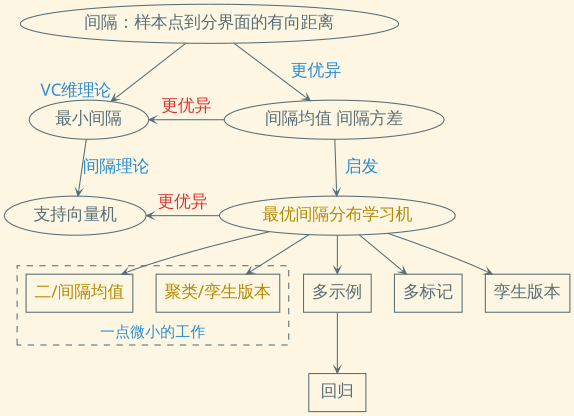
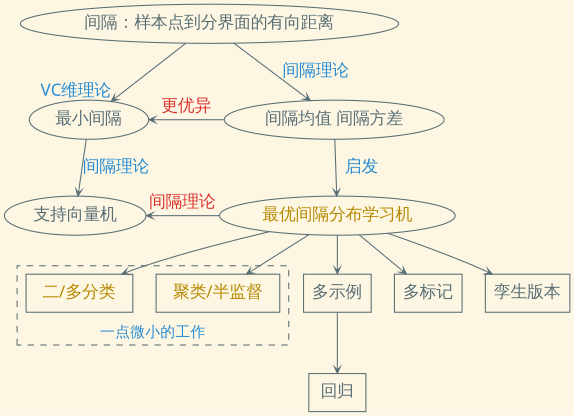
edge "间隔：样本点到分界面的有向距离" -> "间隔均值 间隔方差": label "更优异" -> "间隔理论"
edge "最优间隔分布学习机" -> "支持向量机": label "更优异" -> "间隔理论"
node "二/间隔均值": label "二/间隔均值" -> "二/多分类"
node "聚类/孪生版本": label "聚类/孪生版本" -> "聚类/半监督"
